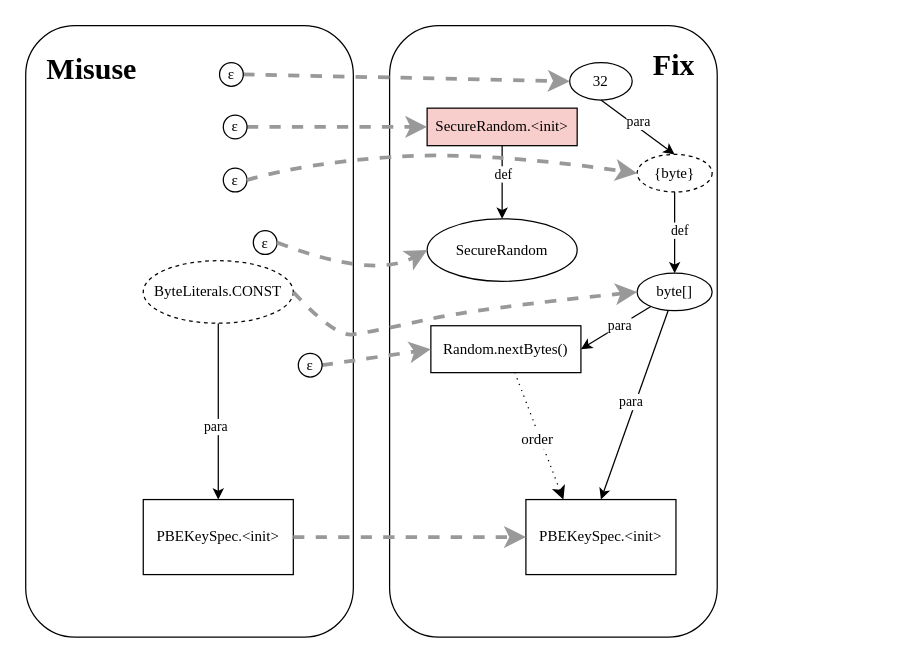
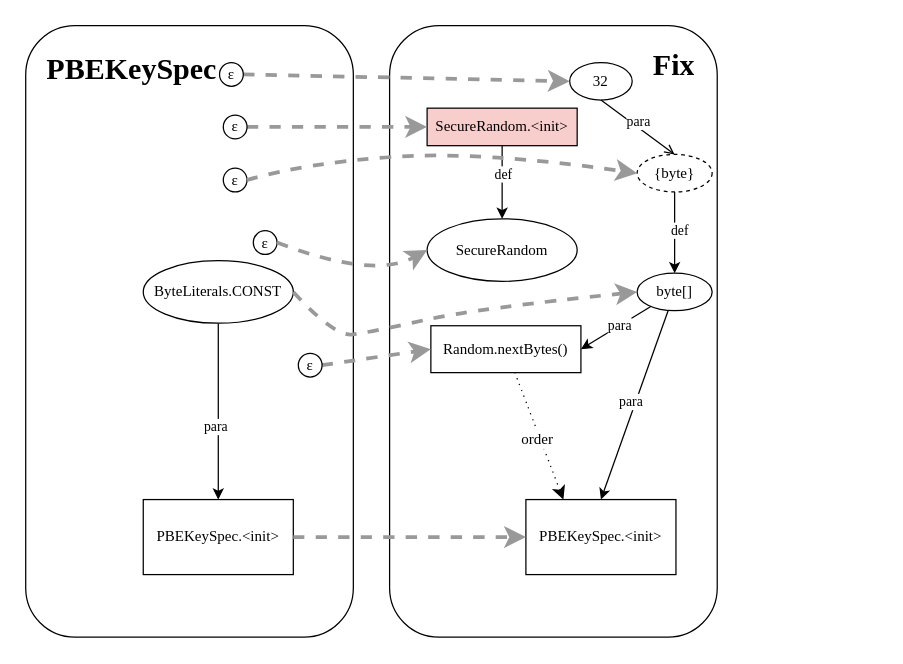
node "Misuse": label "Misuse" -> "PBEKeySpec"
edge "32" -> "{byte}": arrowhead classic -> open
node "ByteLiterals.CONST": style dashed -> solid
